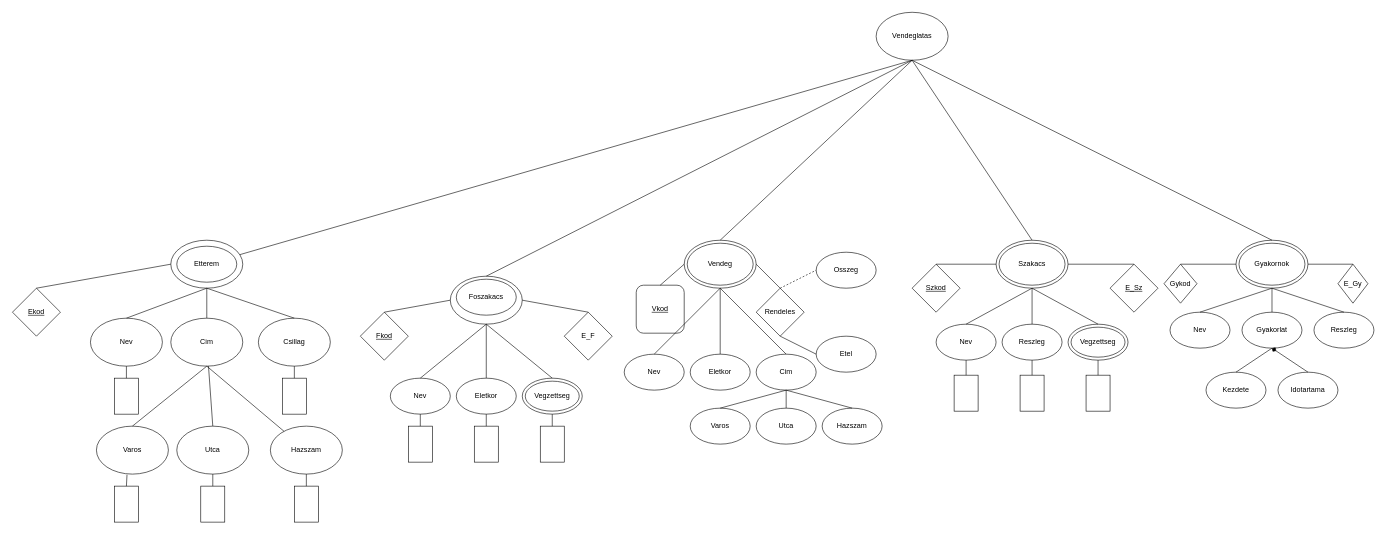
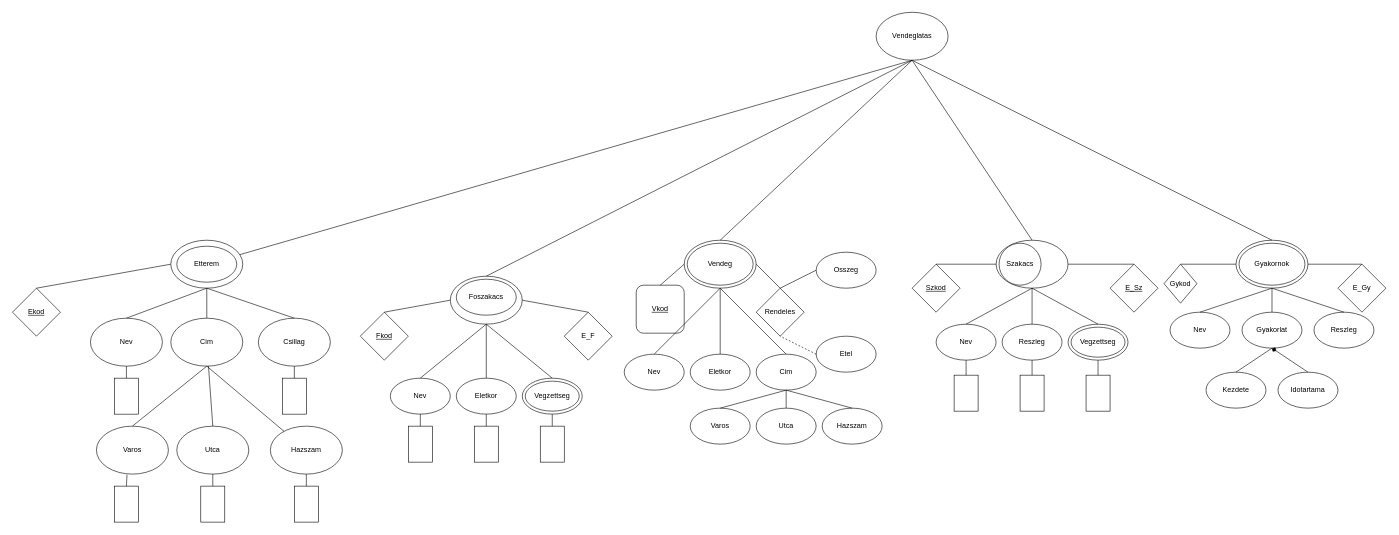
node "Szakacs": size 66x42 -> 42x42
edge "Osszeg" -- "Rendeles": style dashed -> solid
node "E_Gy": size 30x39 -> 48x48
edge "Rendeles" -- "Etel": style solid -> dashed
